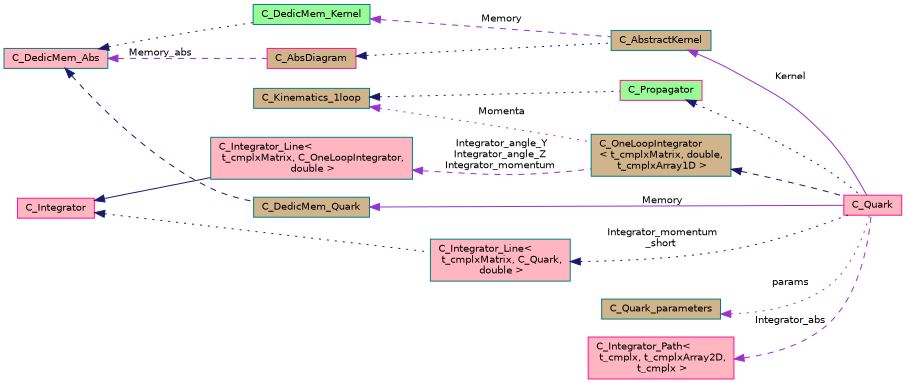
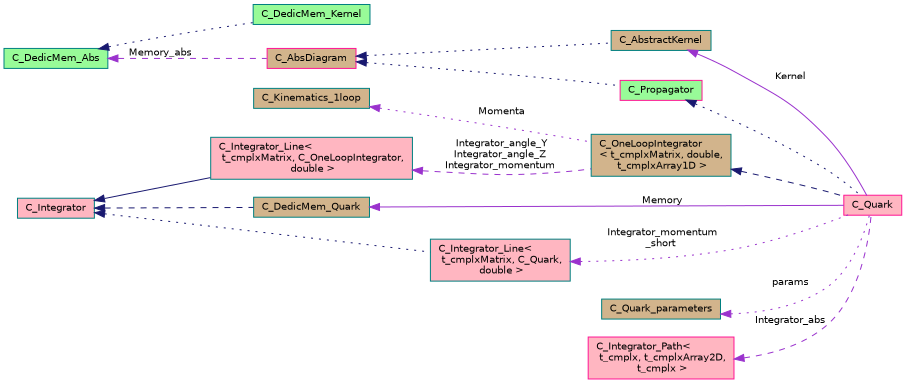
edge "C_AbstractKernel" -> "C_DedicMem_Kernel": removed, label "Memory"
node "C_DedicMem_Abs": fillcolor lightpink -> palegreen
edge "C_Propagator" -> "C_Kinematics_1loop": now "C_Propagator" -> "C_AbsDiagram"
edge "C_DedicMem_Quark" -> "C_DedicMem_Abs": now "C_DedicMem_Quark" -> "C_Integrator"
node "C_Integrator": color deeppink -> teal
edge "C_Quark" -> "C_Integrator_Line< t_cmplxMatrix, C_Quark, double >": color midnightblue -> darkorchid3
